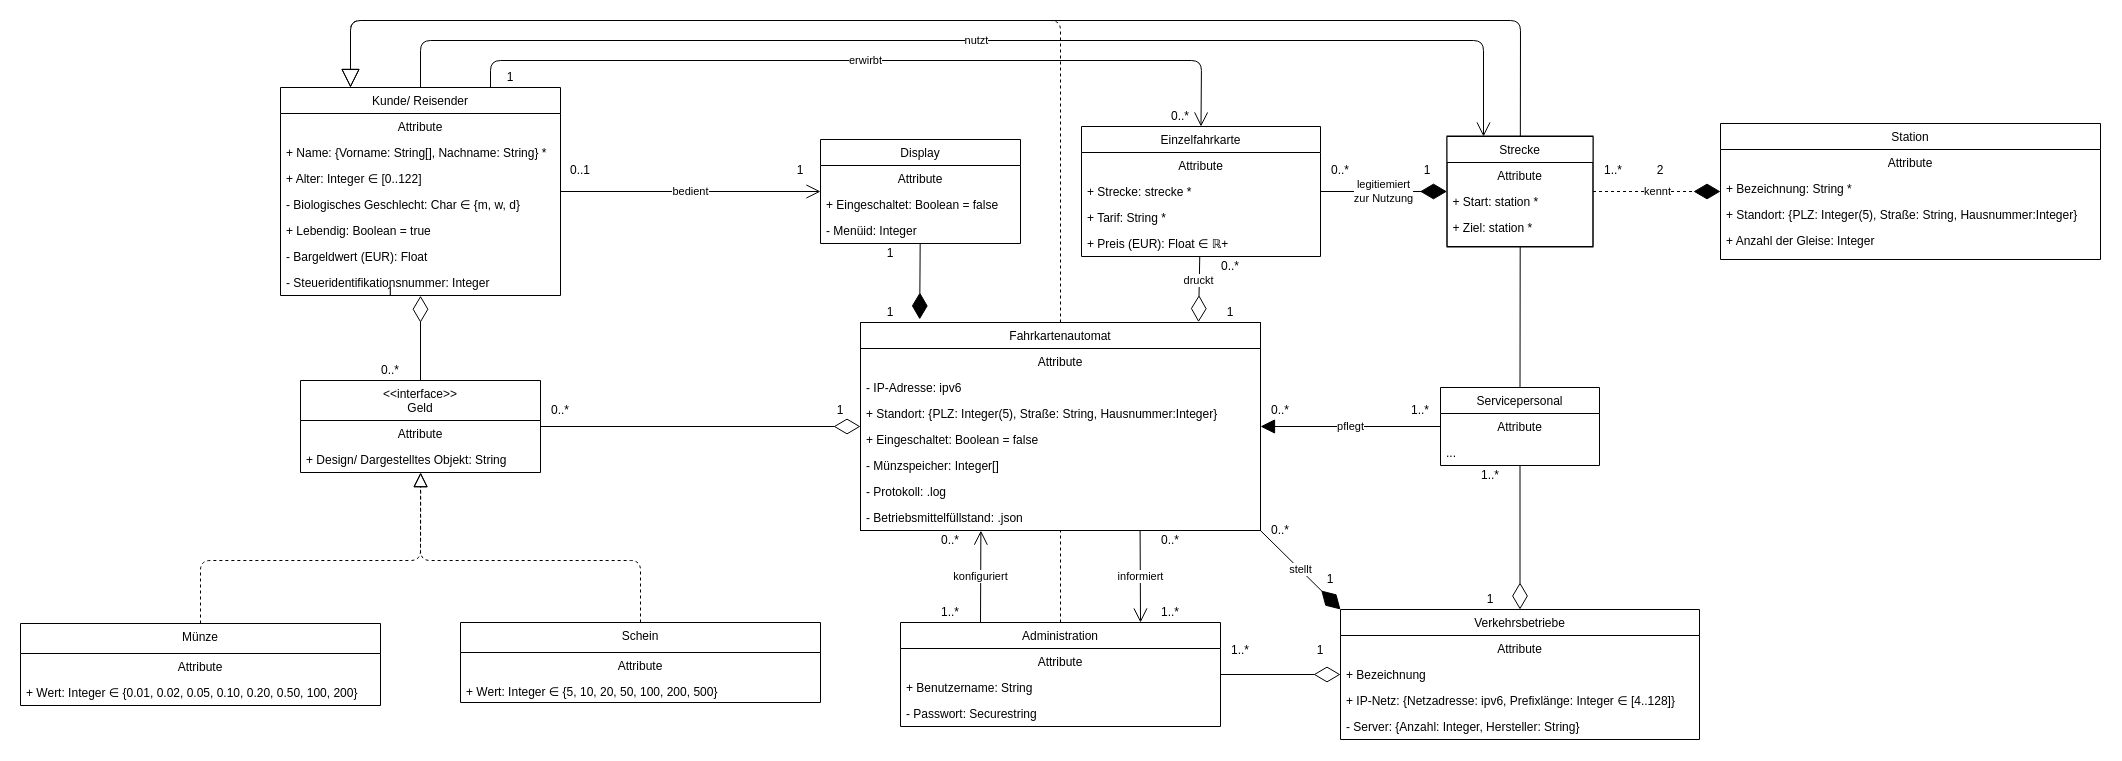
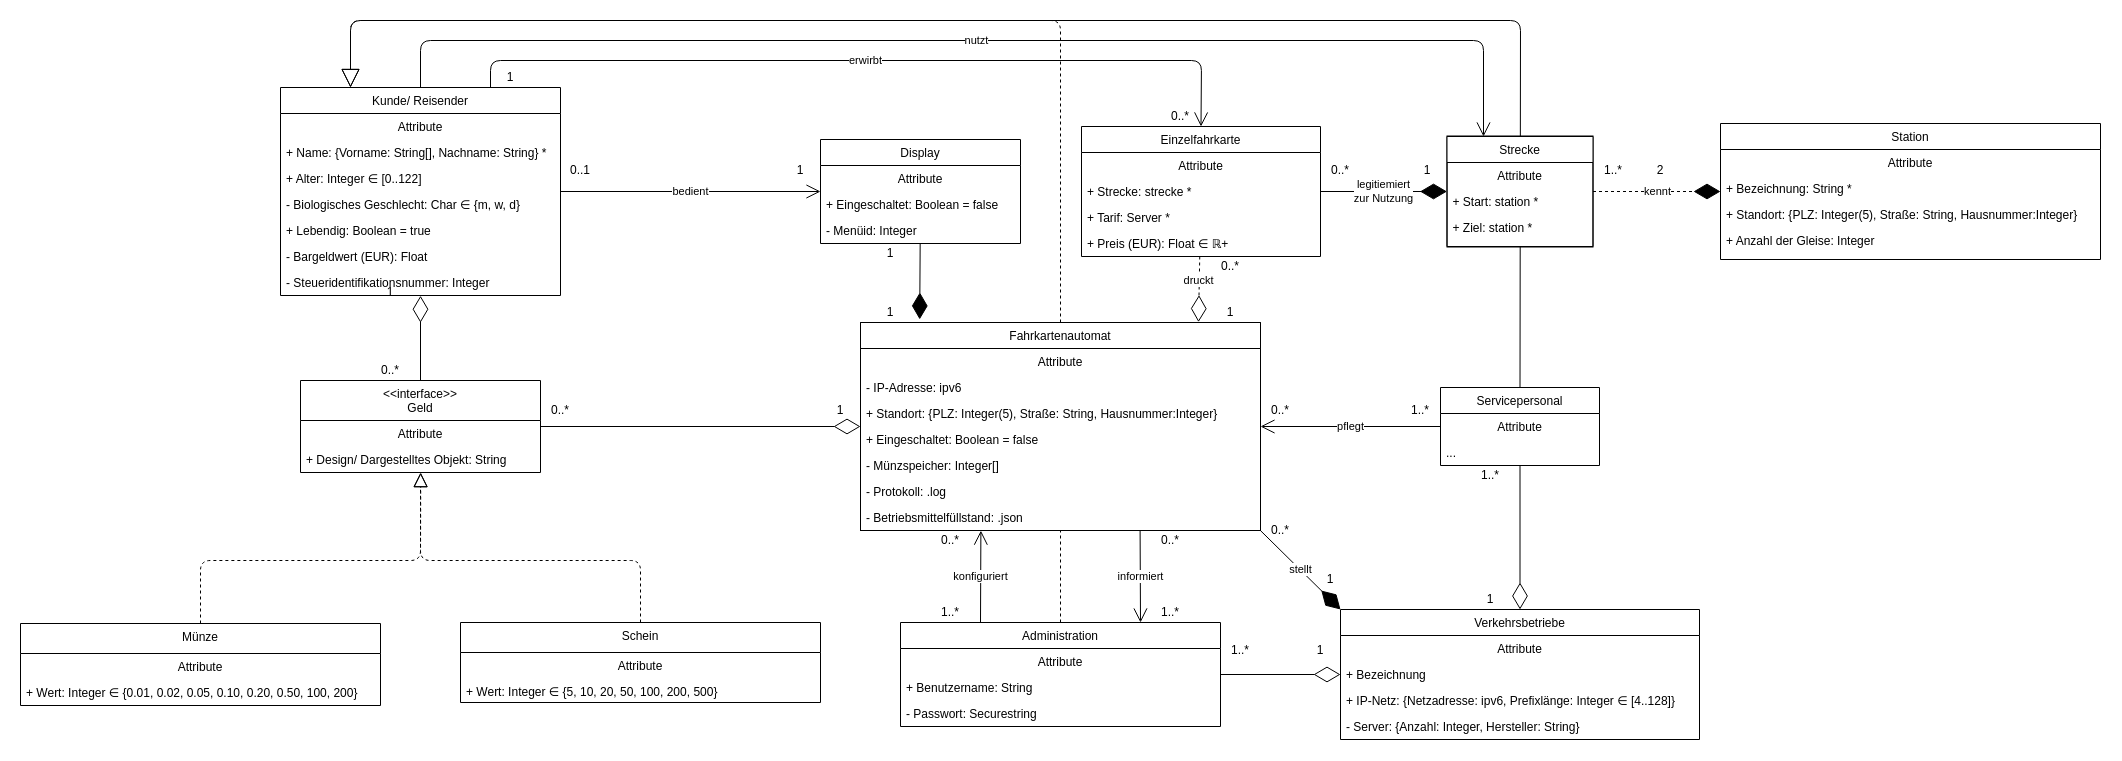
node "+ Tarif: String *": label "+ Tarif: String *" -> "+ Tarif: Server *"
edge "Einzelfahrkarte" -> "Fahrkartenautomat": style solid -> dashed
edge "Servicepersonal" -> "Fahrkartenautomat": arrowhead block -> open
